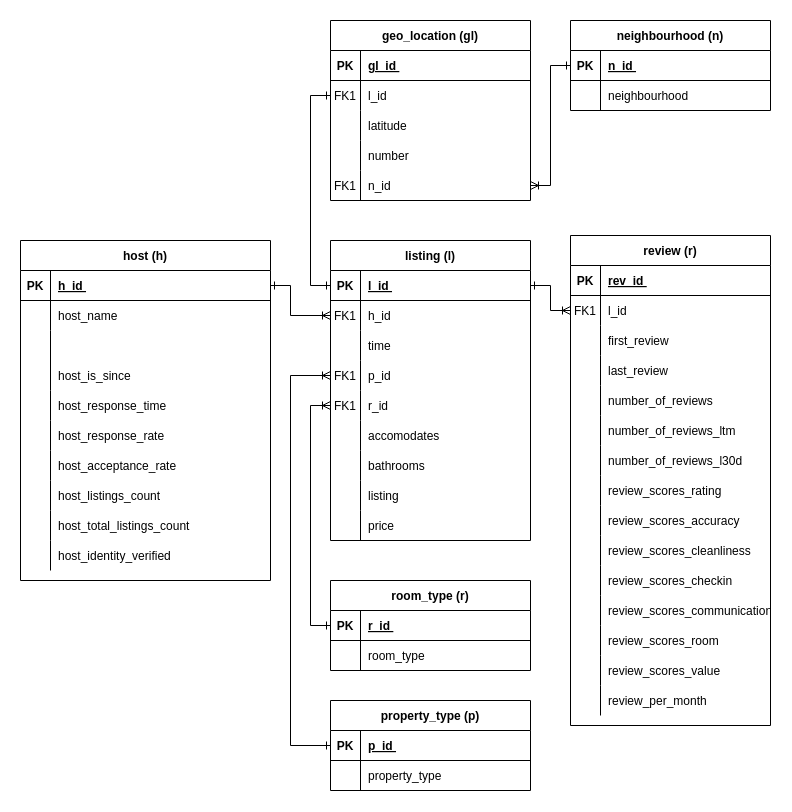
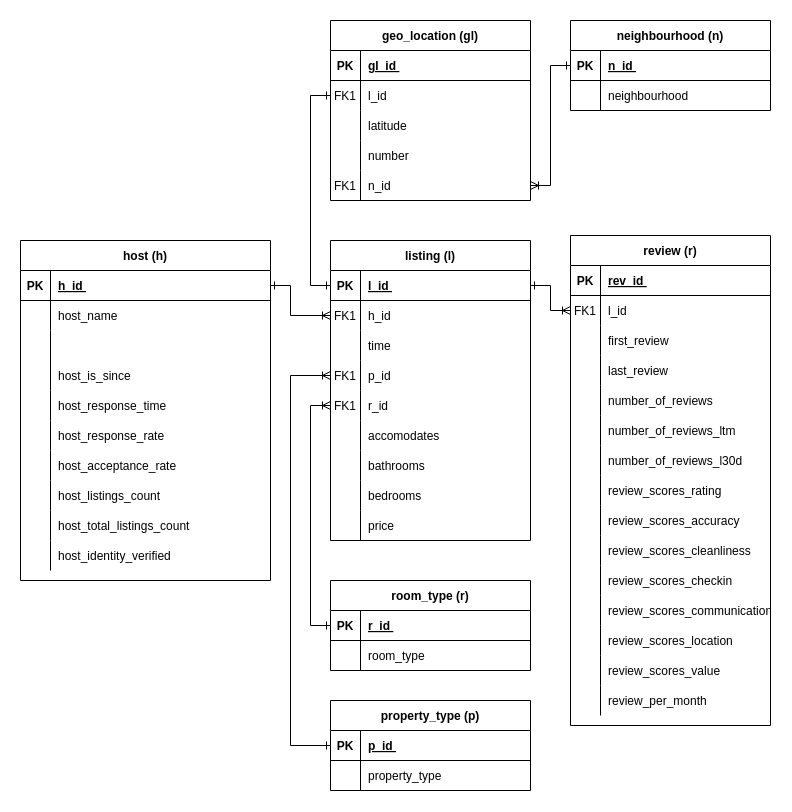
node "listing": label "listing" -> "bedrooms"
node "review_scores_room": label "review_scores_room" -> "review_scores_location"
